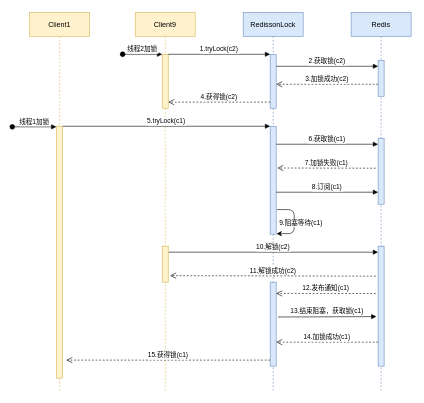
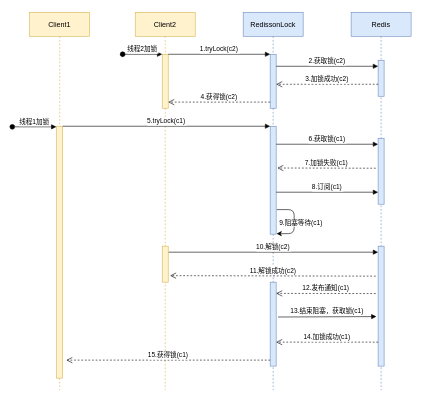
node "Client9": label "Client9" -> "Client2"
